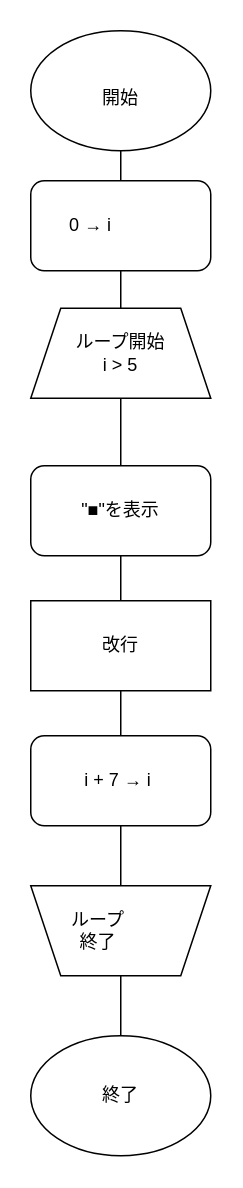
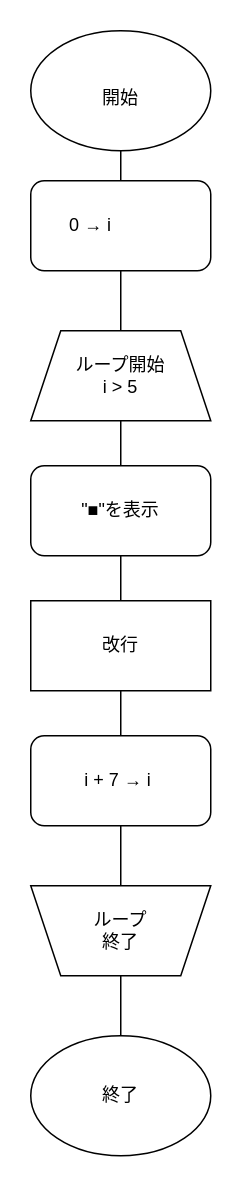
node "ループ開始 i > 5": moved (121, 353) -> (121, 376)
node "ループ 終了": moved (98, 931) -> (121, 931)
